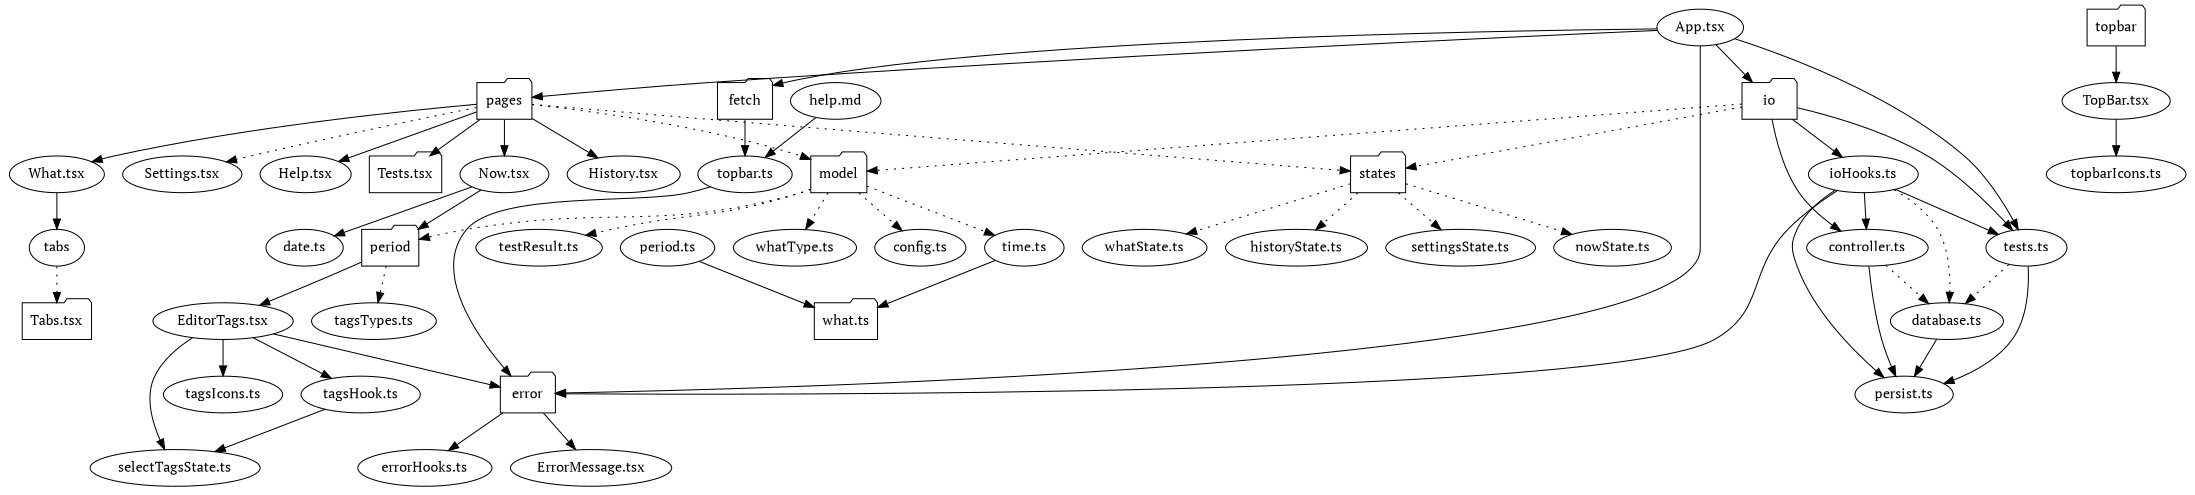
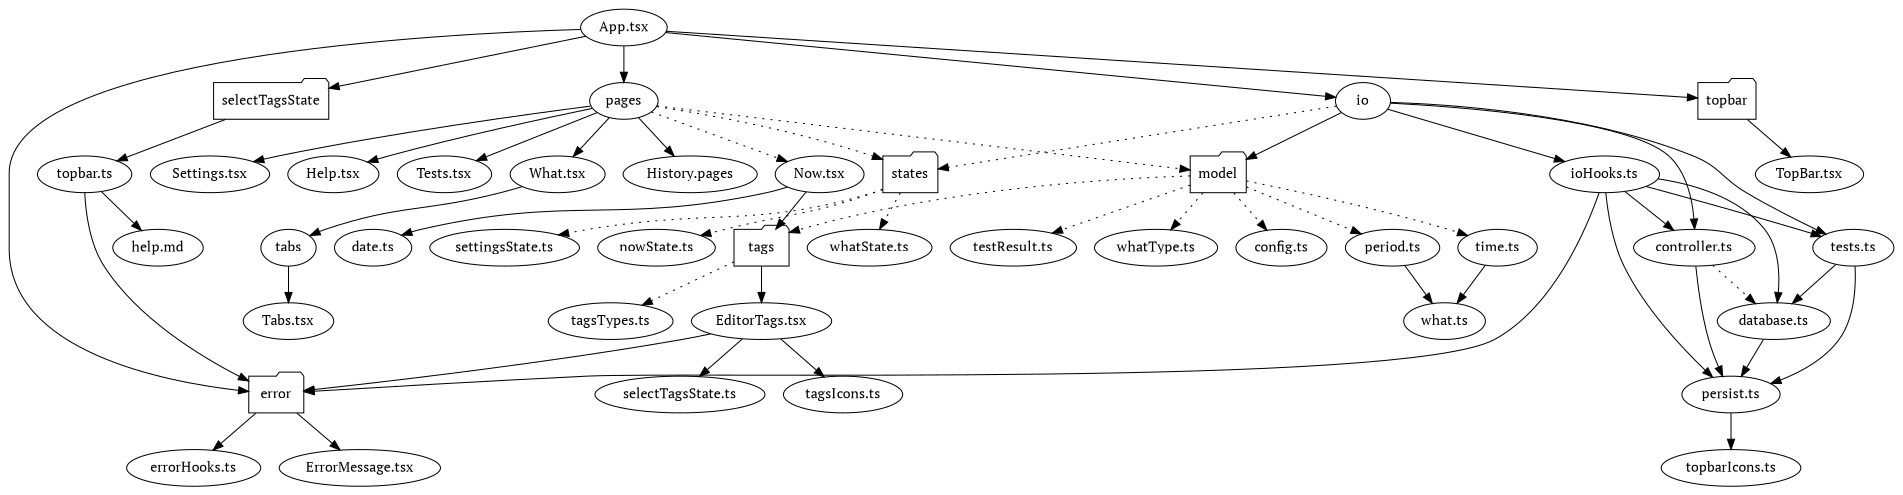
node "pages": shape folder -> ellipse
node "fetch": label "fetch" -> "selectTagsState"
node "io": shape folder -> ellipse
edge "App.tsx" -> "tests.ts": now "App.tsx" -> "topbar"
edge "pages" -> "Settings.tsx": style dotted -> solid
edge "pages" -> "Now.tsx": style solid -> dotted
edge "TopBar.tsx" -> "topbarIcons.ts": now "persist.ts" -> "topbarIcons.ts"
edge "help.md" -> "topbar.ts": reversed
edge "io" -> "model": style dotted -> solid
node "Tests.tsx": shape folder -> ellipse
node "History.tsx": label "History.tsx" -> "History.pages"
edge "model" -> "period.ts": added
edge "ioHooks.ts" -> "database.ts": style dotted -> solid
node "period": label "period" -> "tags"
node "historyState.ts": removed
edge "tabs" -> "Tabs.tsx": style dotted -> solid
edge "tests.ts" -> "database.ts": style dotted -> solid
node "Tabs.tsx": shape folder -> ellipse
node "what.ts": shape folder -> ellipse
node "tagsHook.ts": removed
